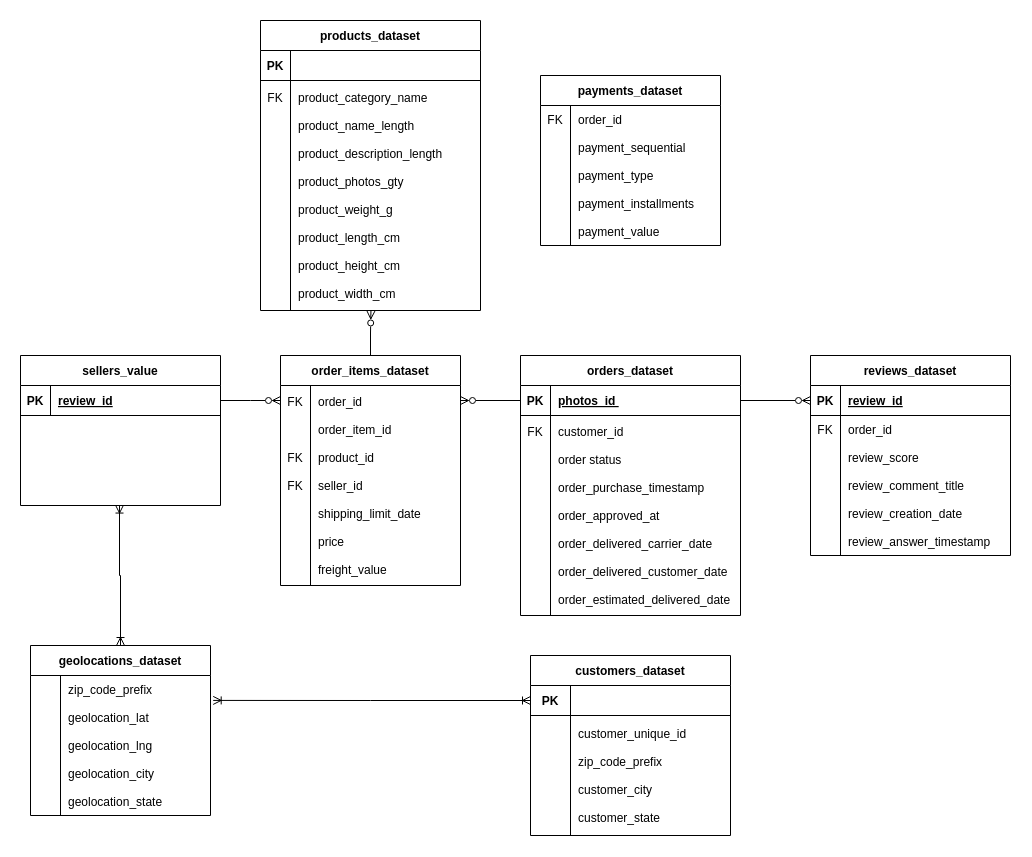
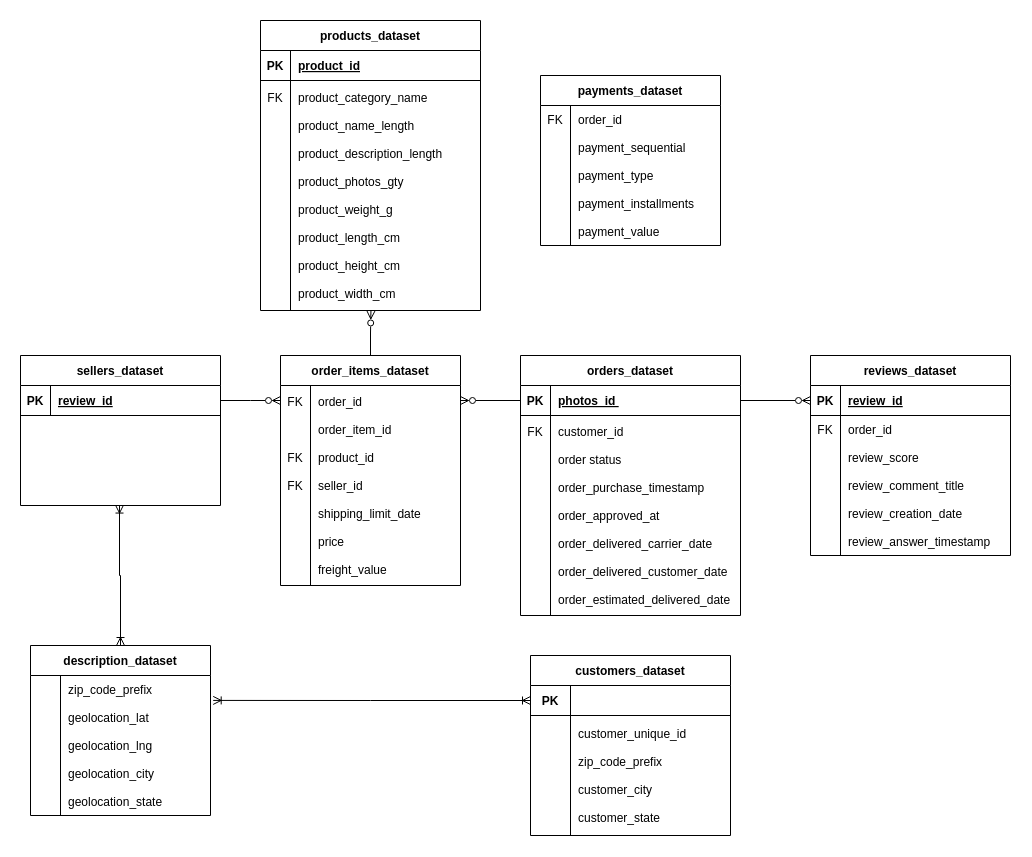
node "product_id": added
node "sellers_value": label "sellers_value" -> "sellers_dataset"
node "geolocations_dataset": label "geolocations_dataset" -> "description_dataset"
